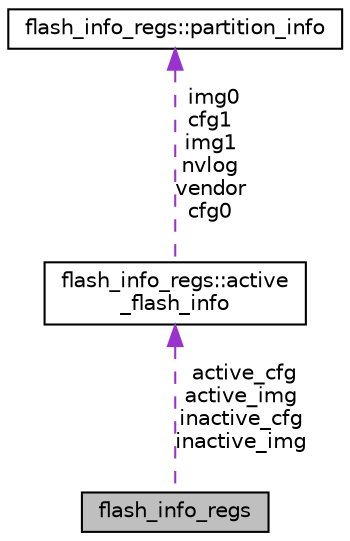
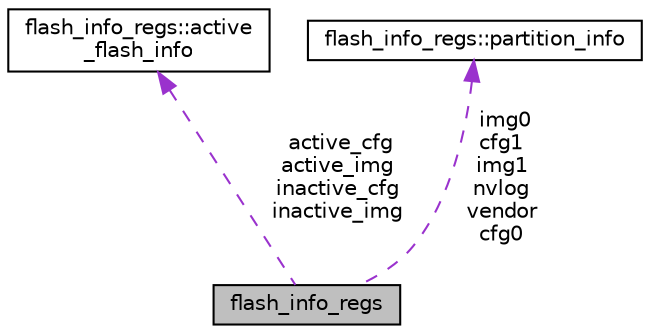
edge "flash_info_regs::active _flash_info" -> "flash_info_regs::partition_info": now "flash_info_regs" -> "flash_info_regs::partition_info"
